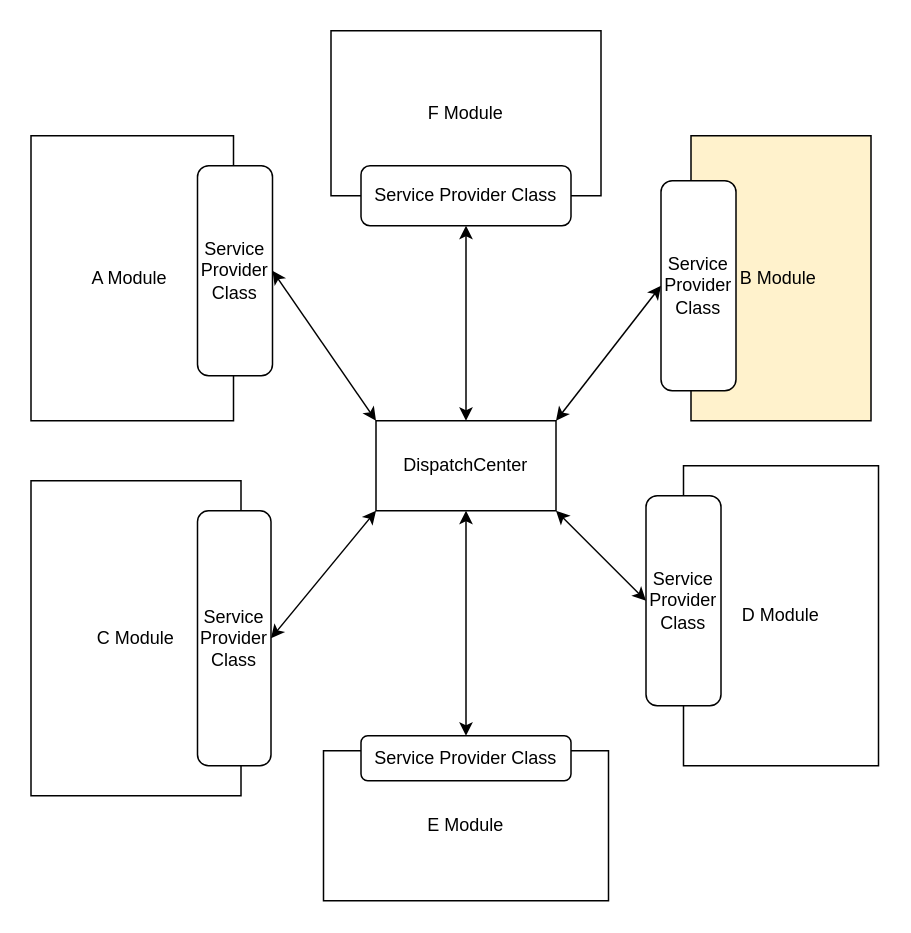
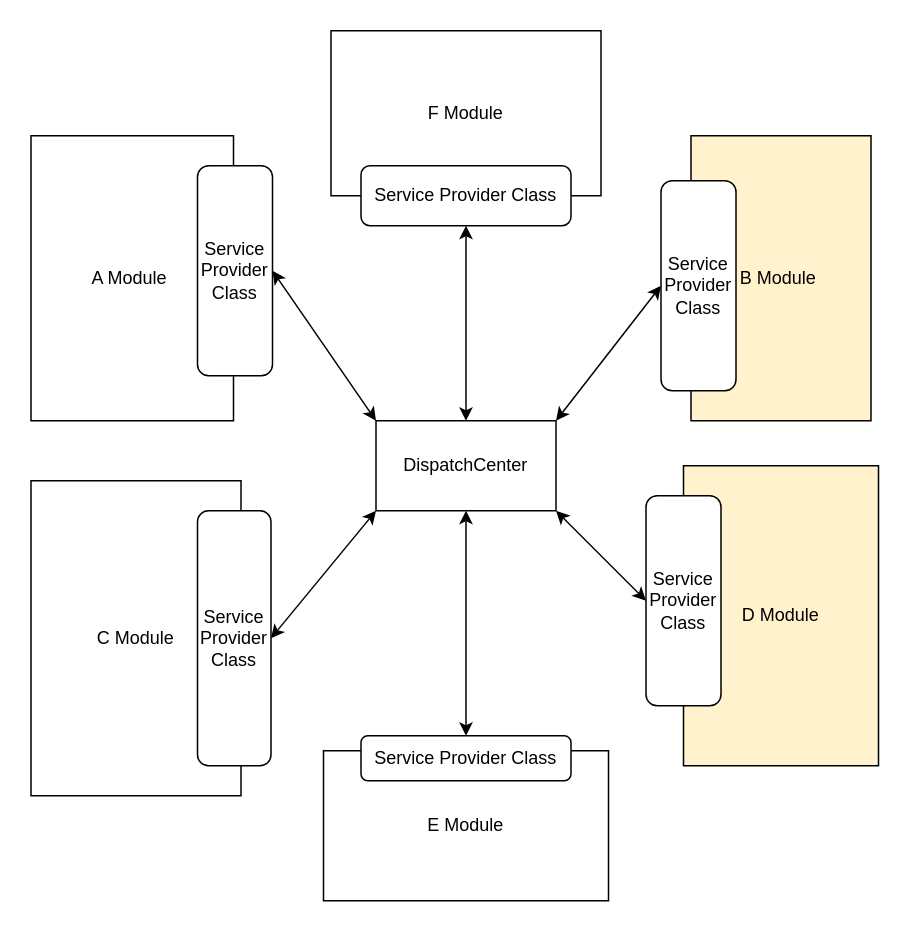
node "D Module": fillcolor #ffffff -> #fff2cc
